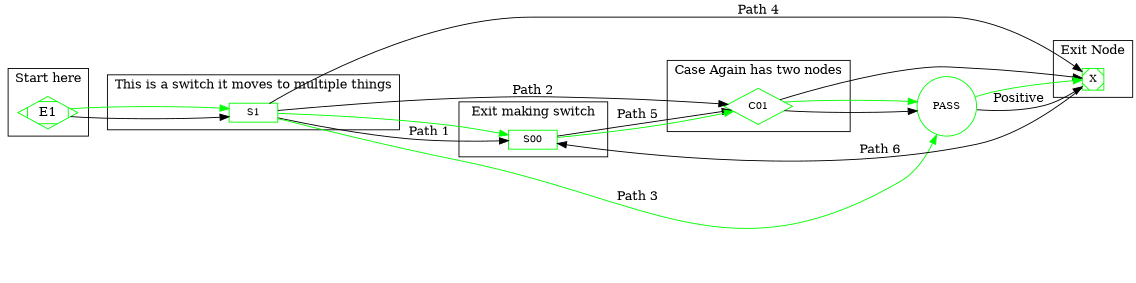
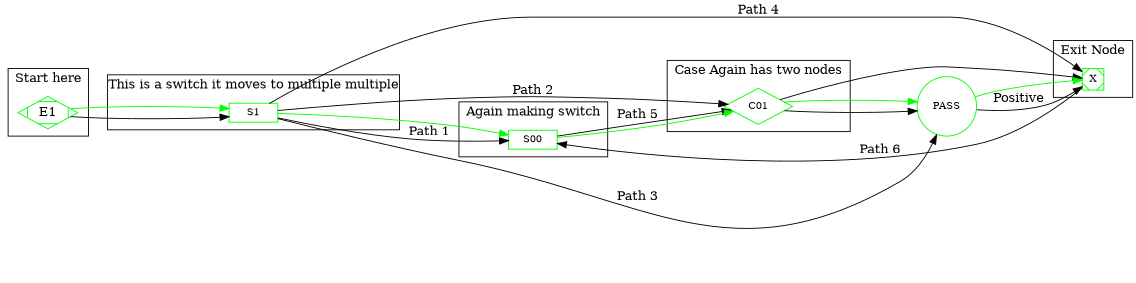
cluster "This is a switch it moves to multiple things": label "This is a switch it moves to multiple things" -> "This is a switch it moves to multiple multiple"
cluster "Exit making switch": label "Exit making switch" -> "Again making switch"
edge "S1" -> "PASS": color green -> black
